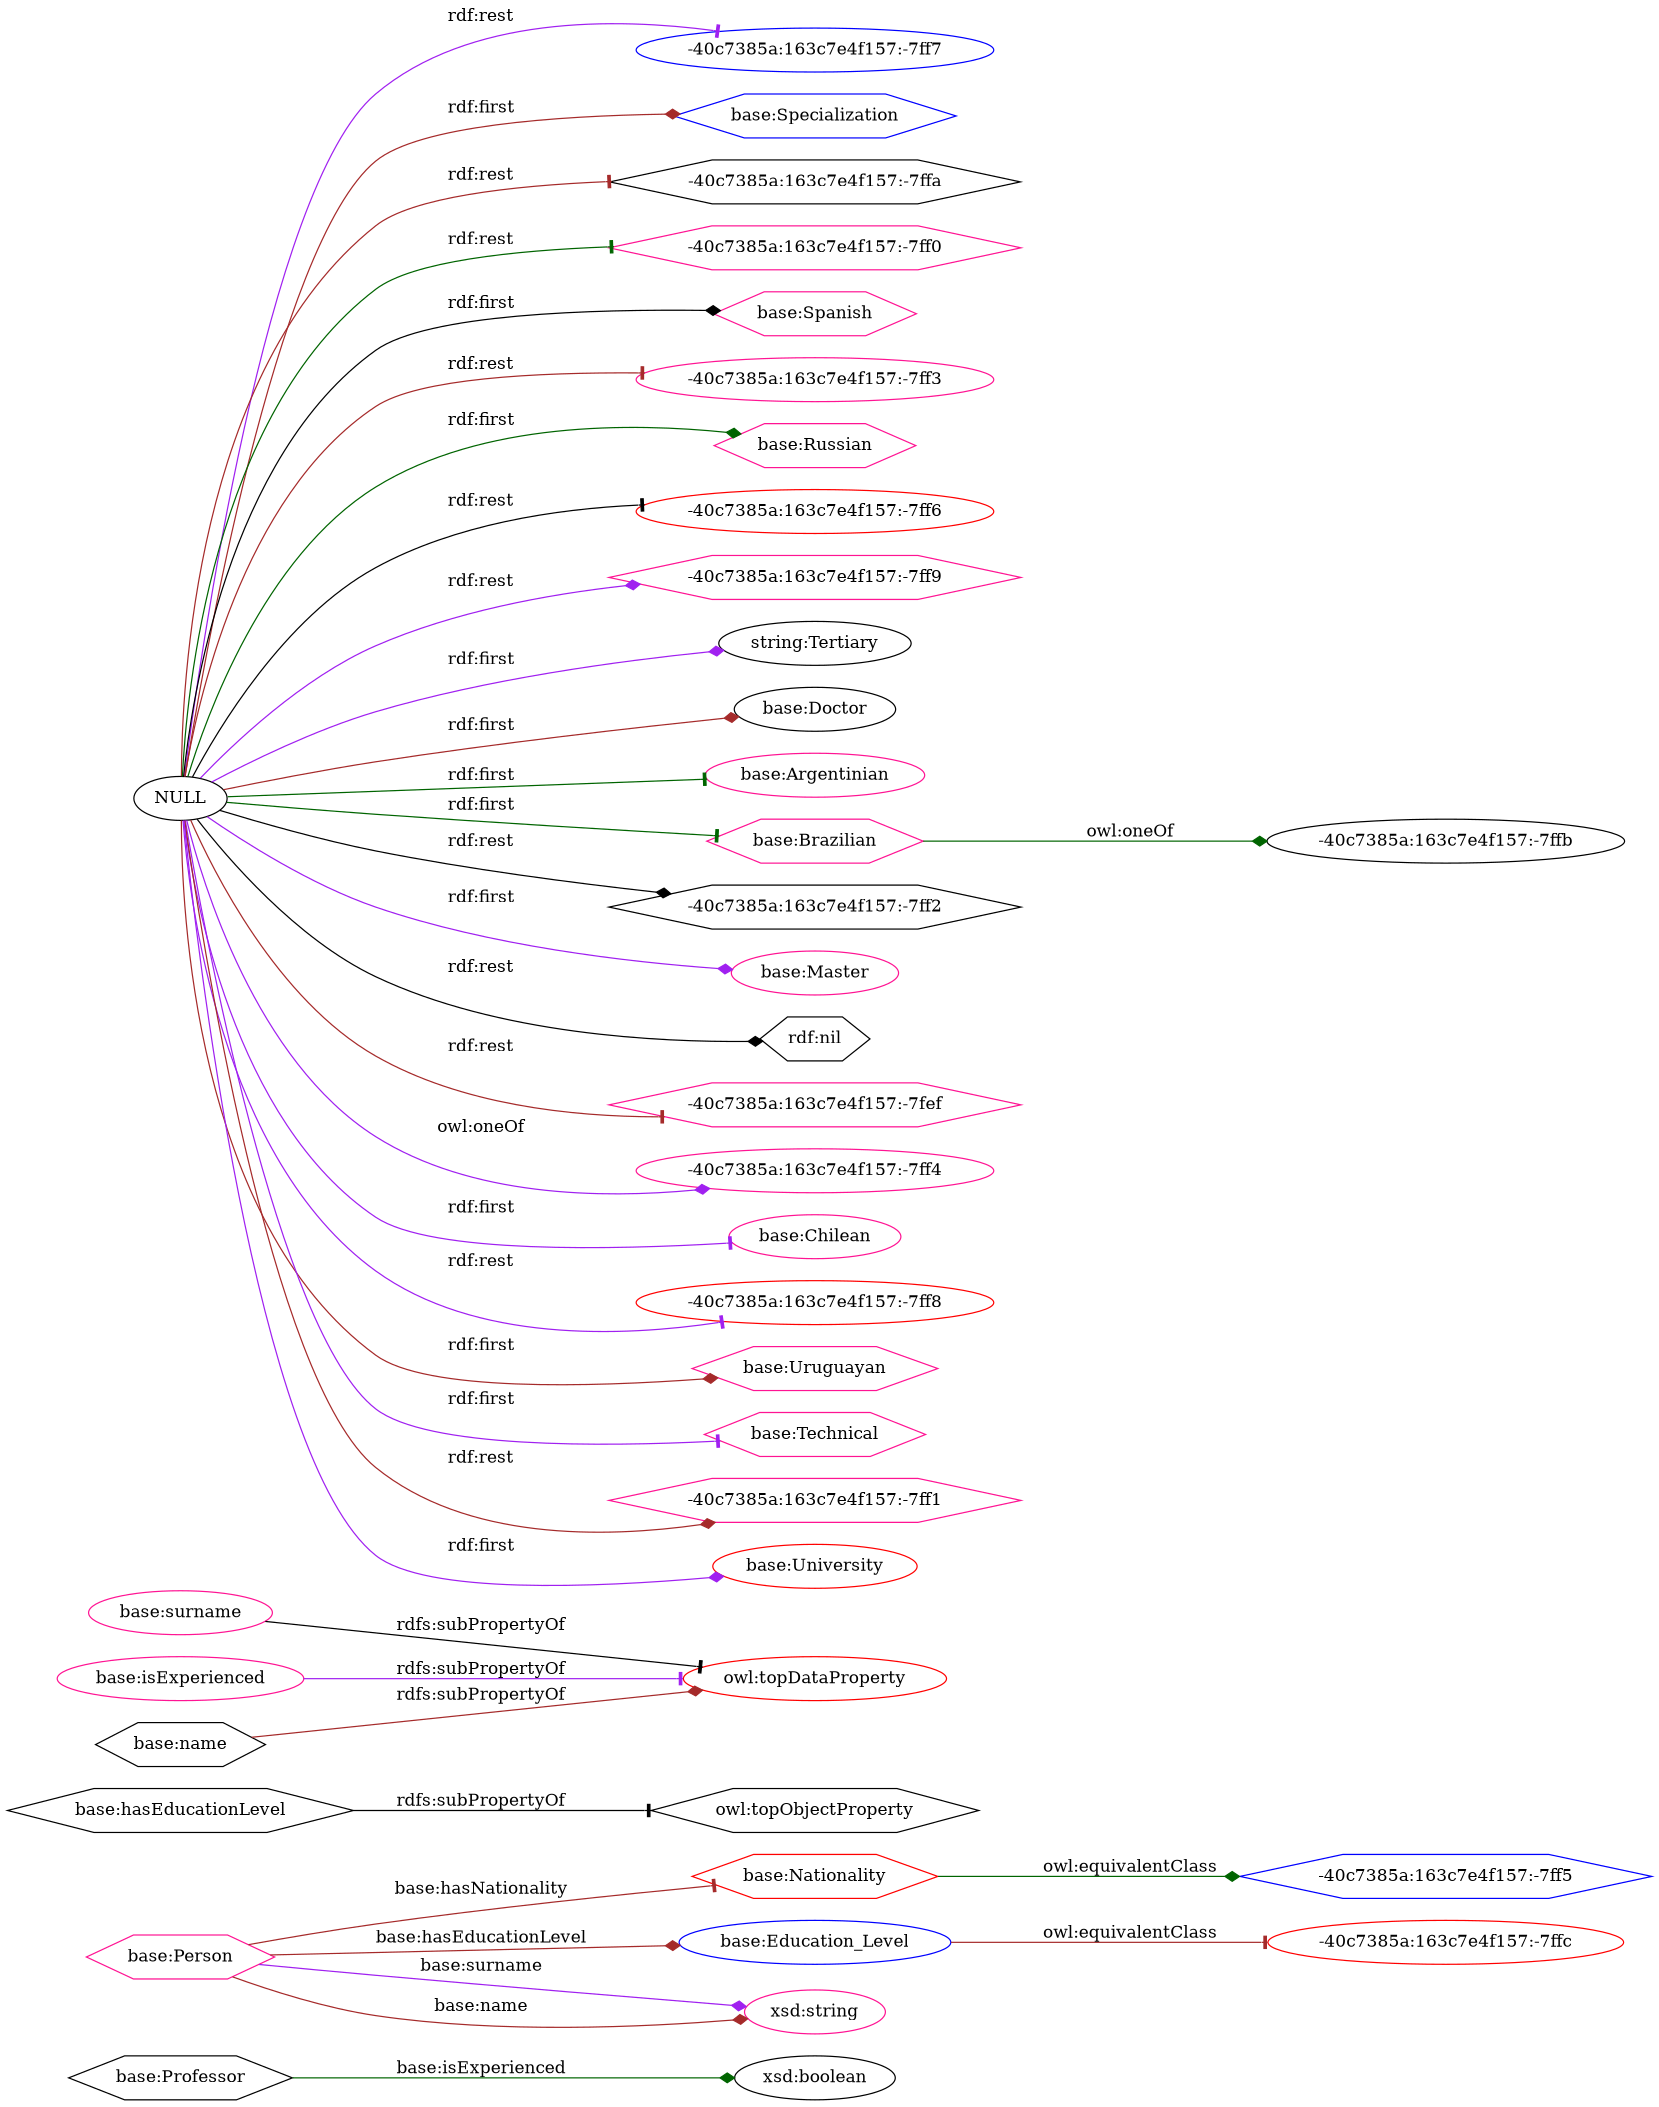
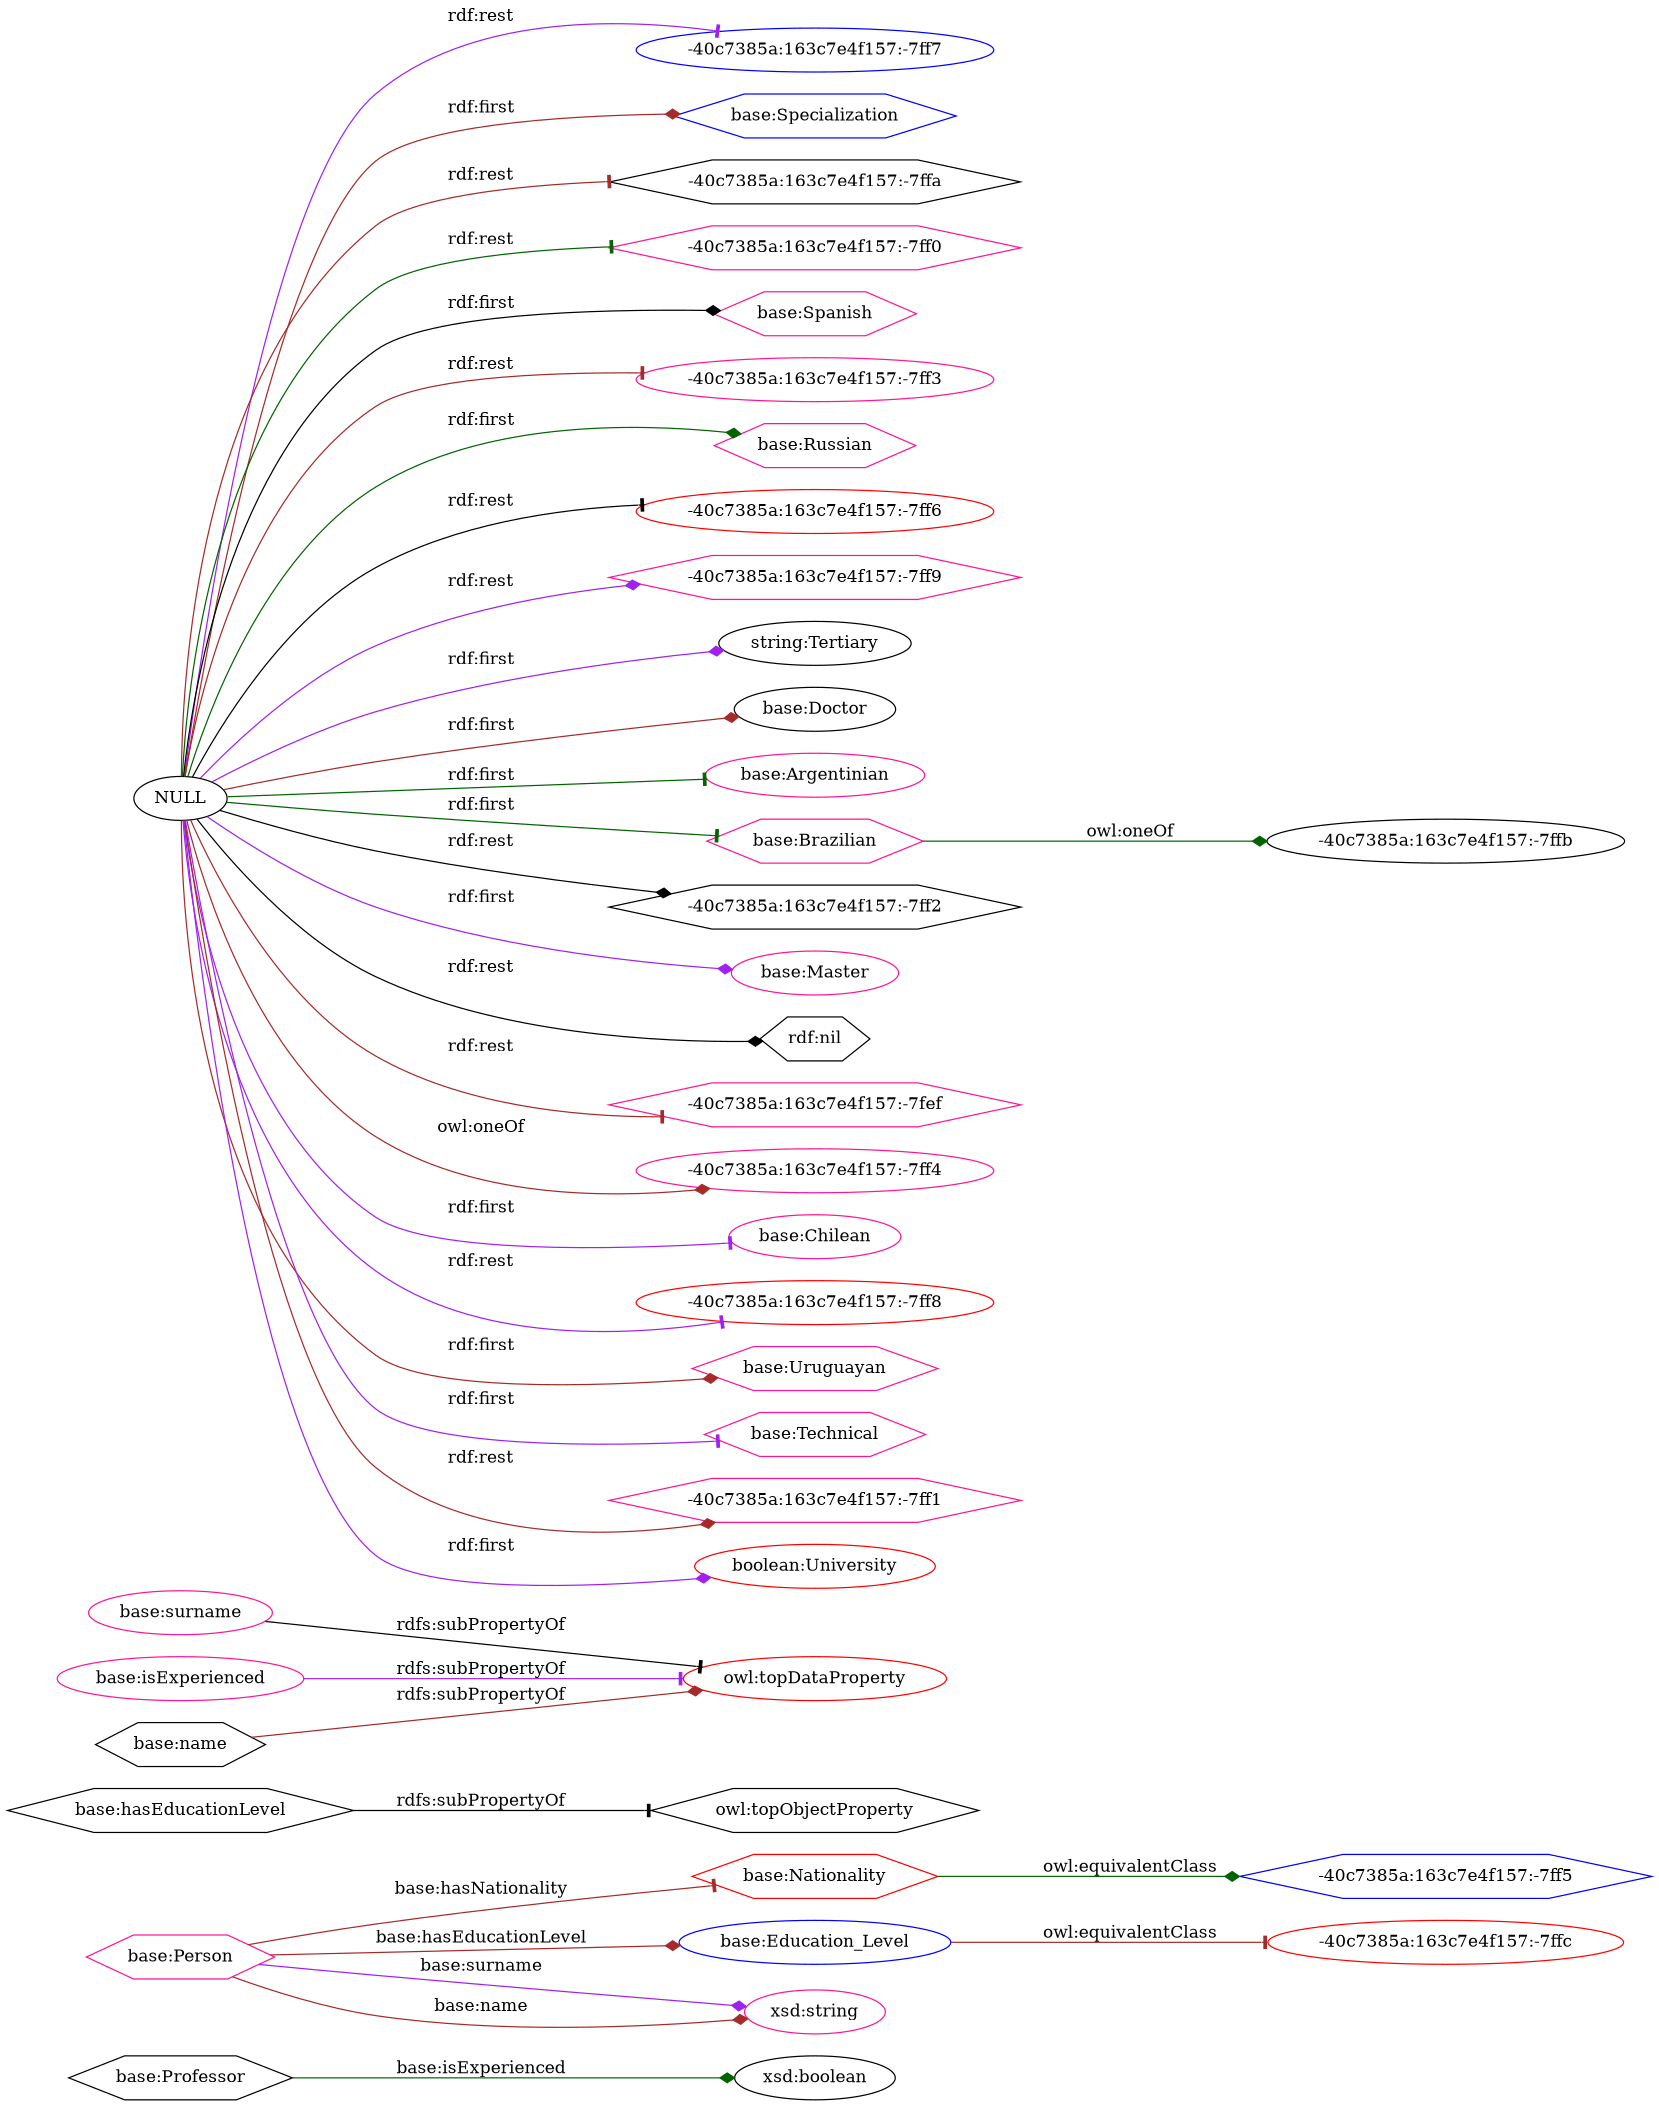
edge "NULL" -> "-40c7385a:163c7e4f157:-7ff4": color purple -> brown
node "base:University": label "base:University" -> "boolean:University"
